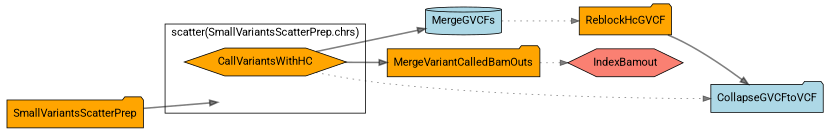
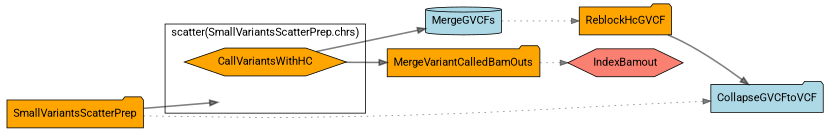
edge "CallVariantsWithHC" -> "CollapseGVCFtoVCF": now "SmallVariantsScatterPrep" -> "CollapseGVCFtoVCF"
